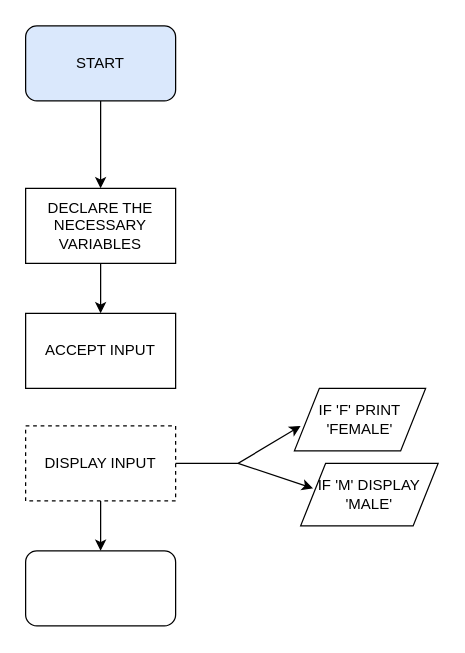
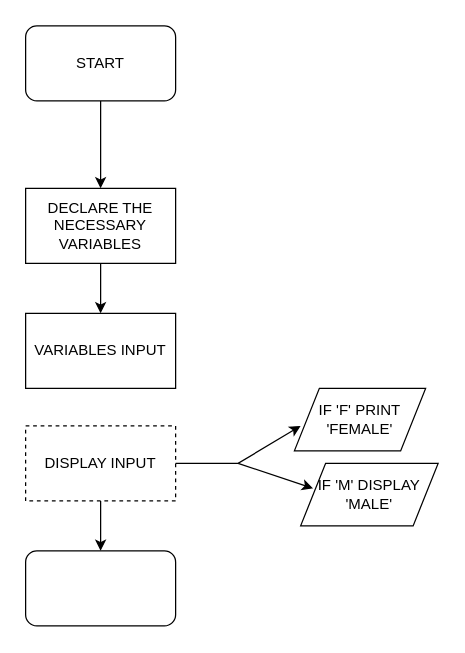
node "START": fillcolor #dae8fc -> #ffffff
node "ACCEPT INPUT": label "ACCEPT INPUT" -> "VARIABLES INPUT"
